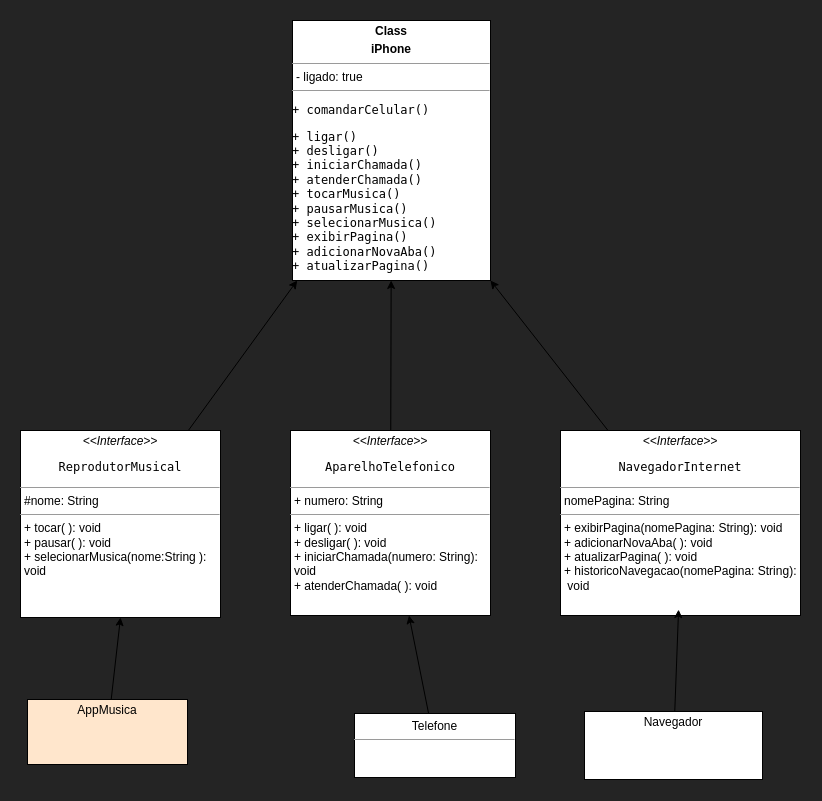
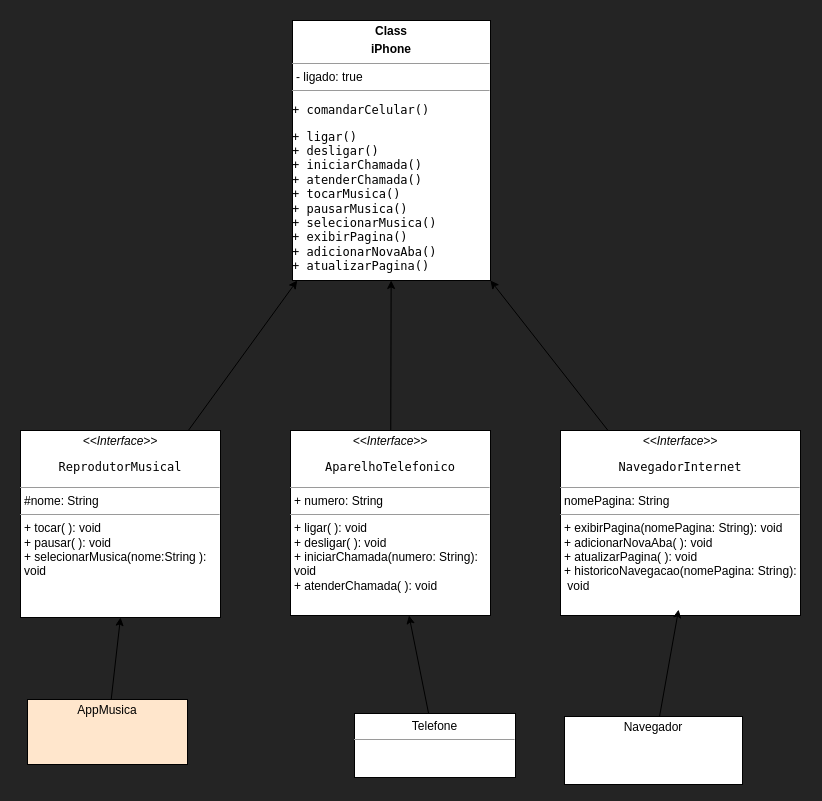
node "Navegador": moved (674, 746) -> (654, 751)
